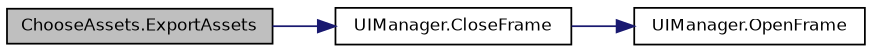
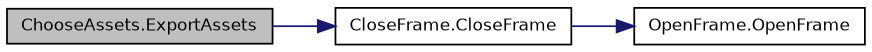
node "UIManager.CloseFrame": label "UIManager.CloseFrame" -> "CloseFrame.CloseFrame"
node "UIManager.OpenFrame": label "UIManager.OpenFrame" -> "OpenFrame.OpenFrame"
